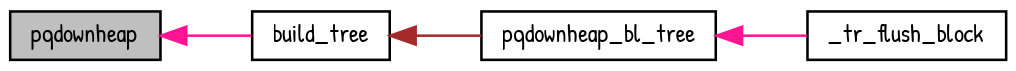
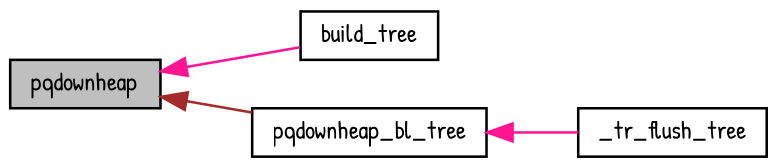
edge "pqdownheap_bl_tree" -> "build_tree": now "pqdownheap_bl_tree" -> "pqdownheap"
node "_tr_flush_block": label "_tr_flush_block" -> "_tr_flush_tree"
